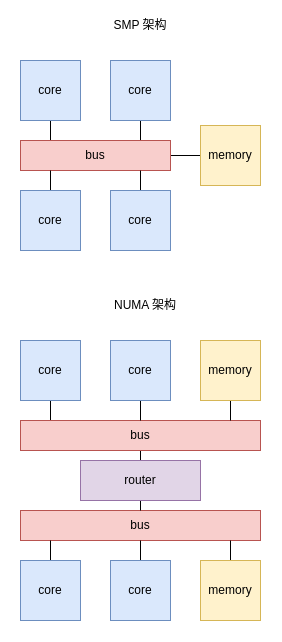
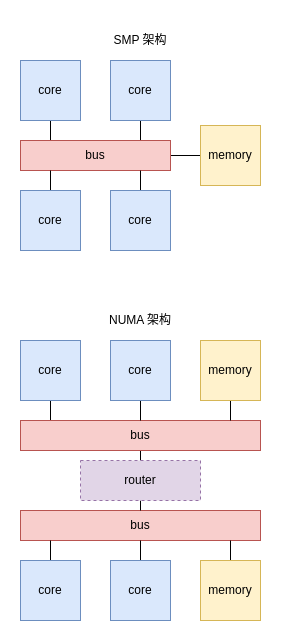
node "SMP 架构": moved (141, 26) -> (141, 41)
node "NUMA 架构": moved (146, 306) -> (141, 321)
node "router": style solid -> dashed
